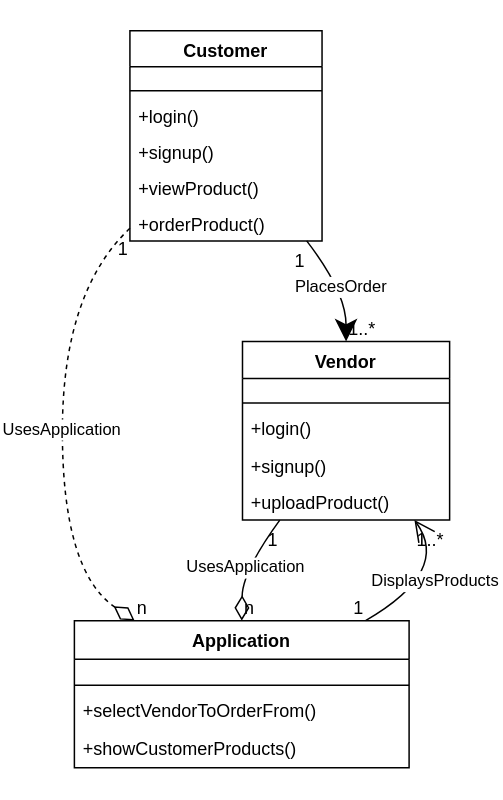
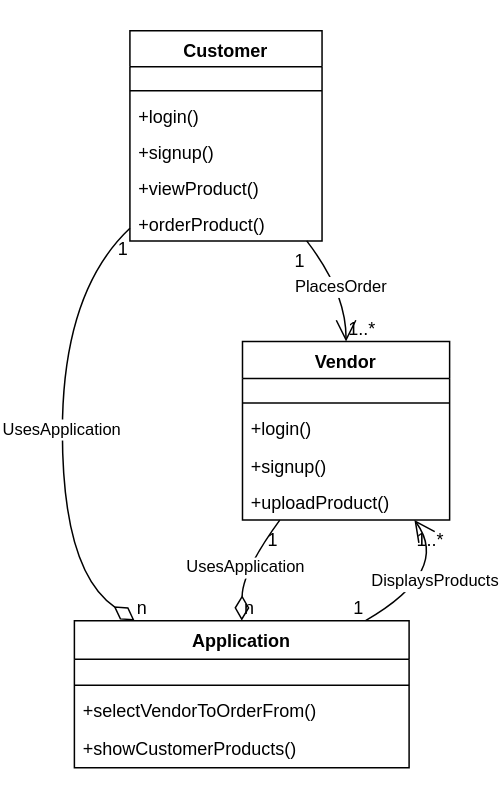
edge "Customer" -> "Vendor": arrowhead classic -> open
edge "Customer" -> "Application": style dashed -> solid
